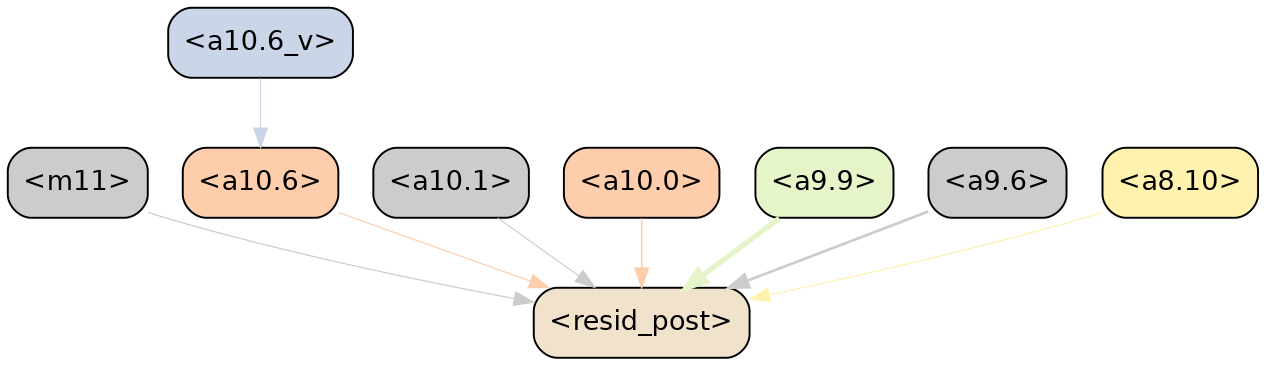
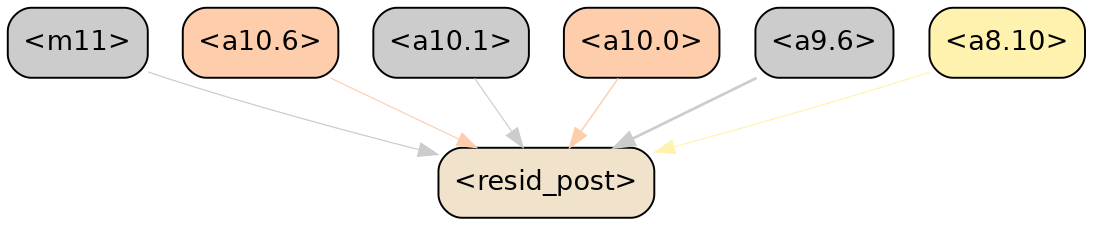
node "<a10.6_v>": removed
node "<a9.9>": removed
